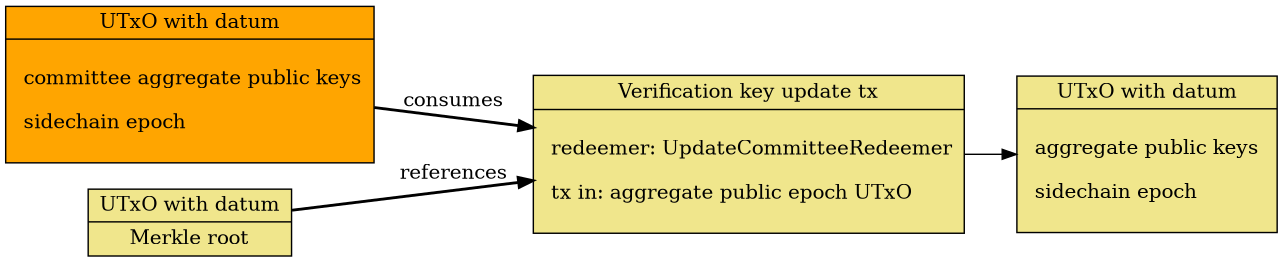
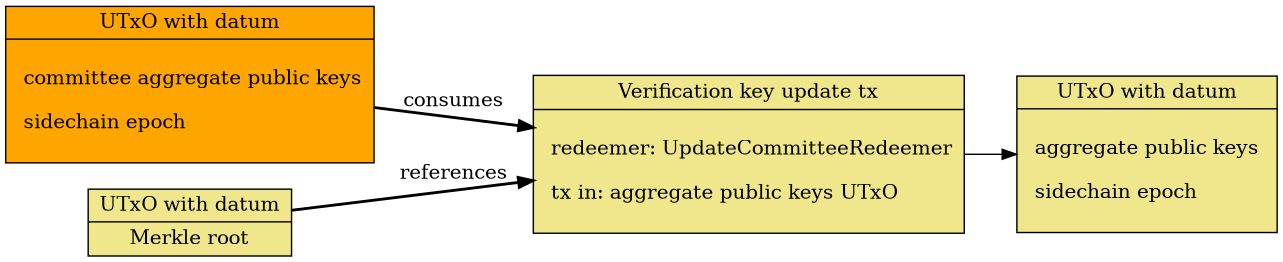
node "Verification key update tx": text "tx in: aggregate public epoch UTxO" -> "tx in: aggregate public keys UTxO"
